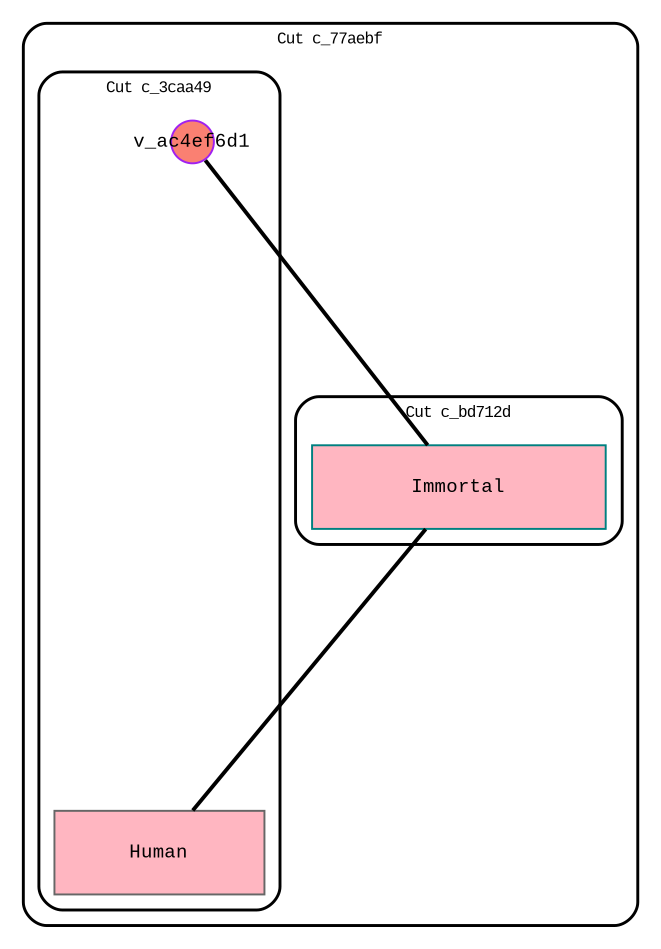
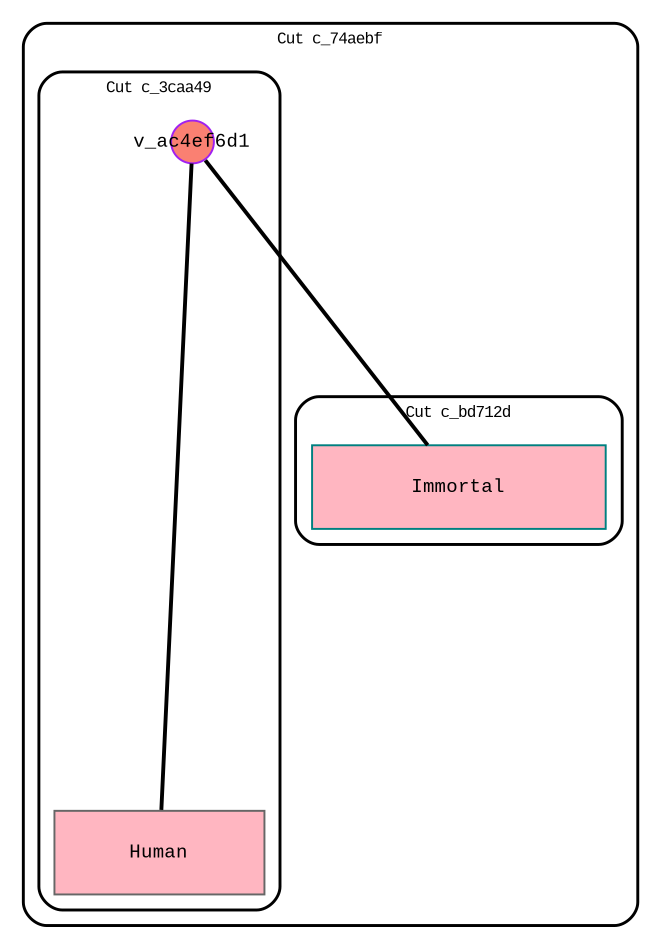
cluster "Cut c_77aebf": label "Cut c_77aebf" -> "Cut c_74aebf"
edge "Immortal" -- "Human": now "v_ac4ef6d1" -- "Human"
